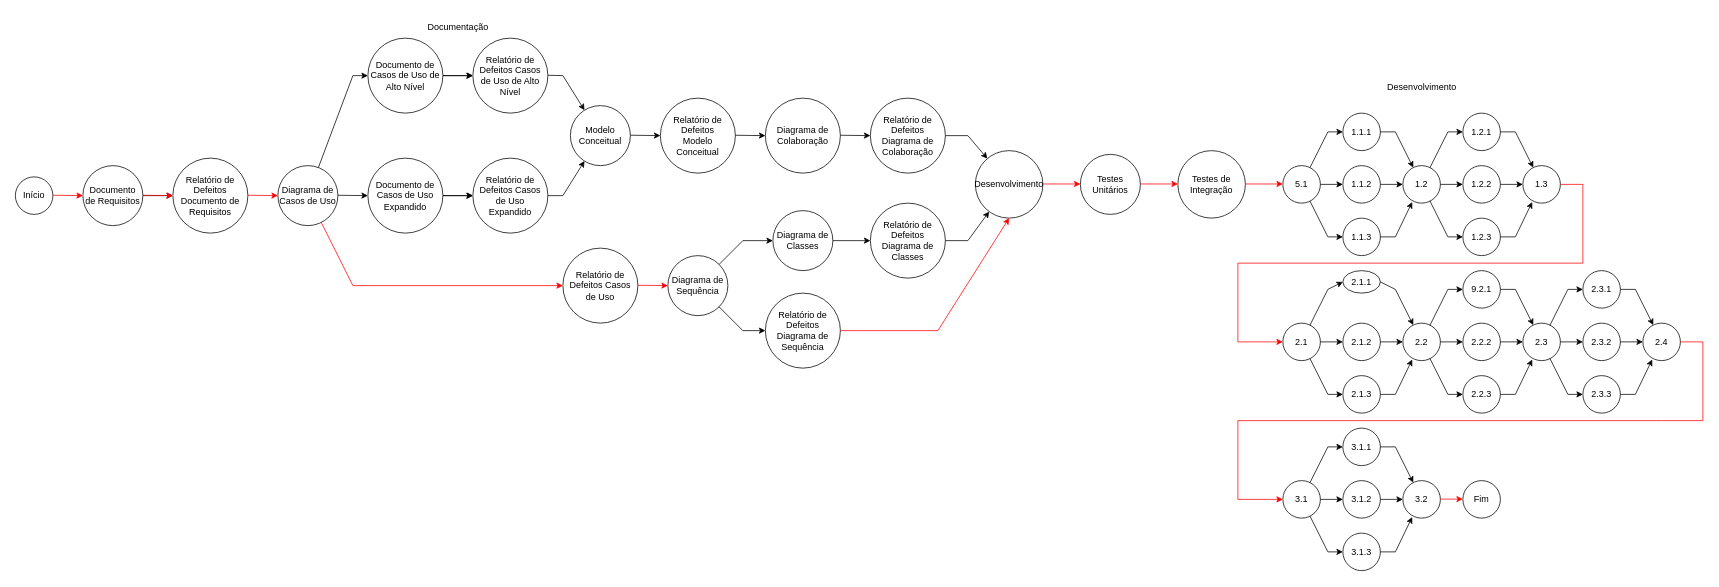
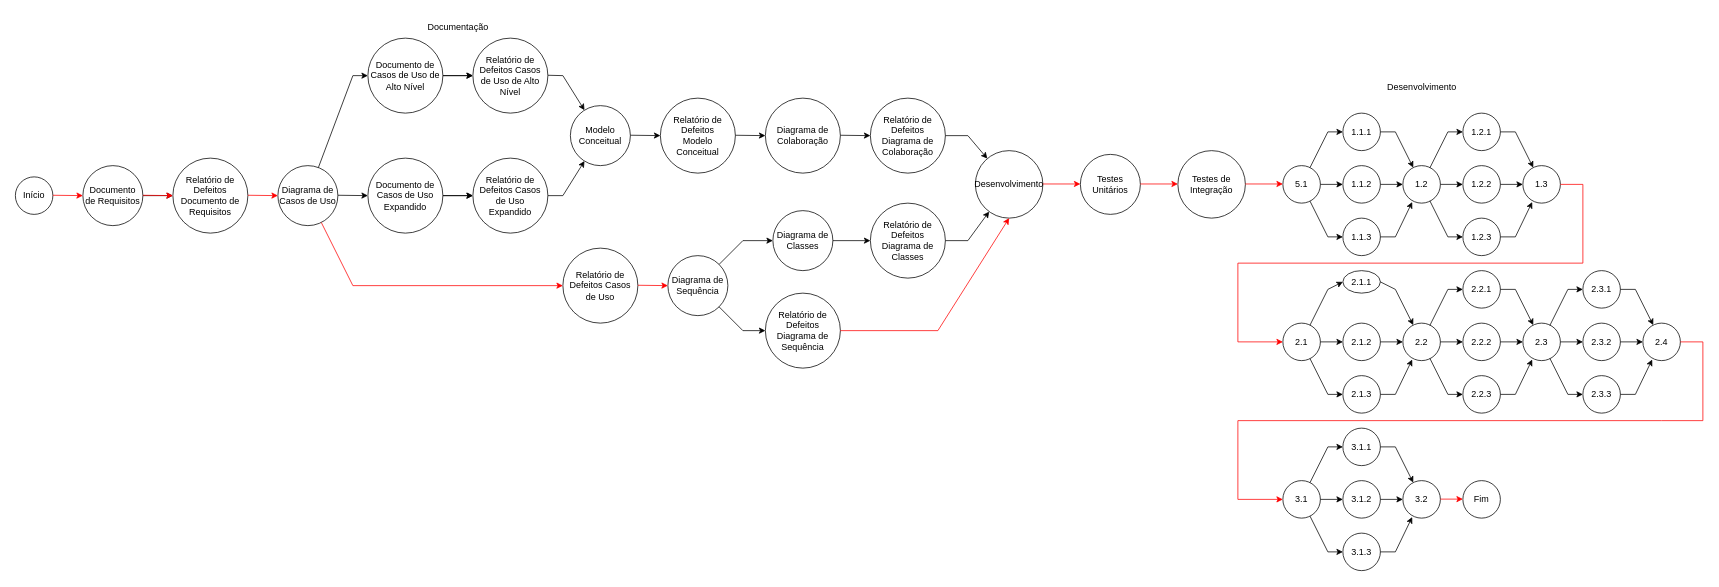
node "9.2.1": label "9.2.1" -> "2.2.1"
